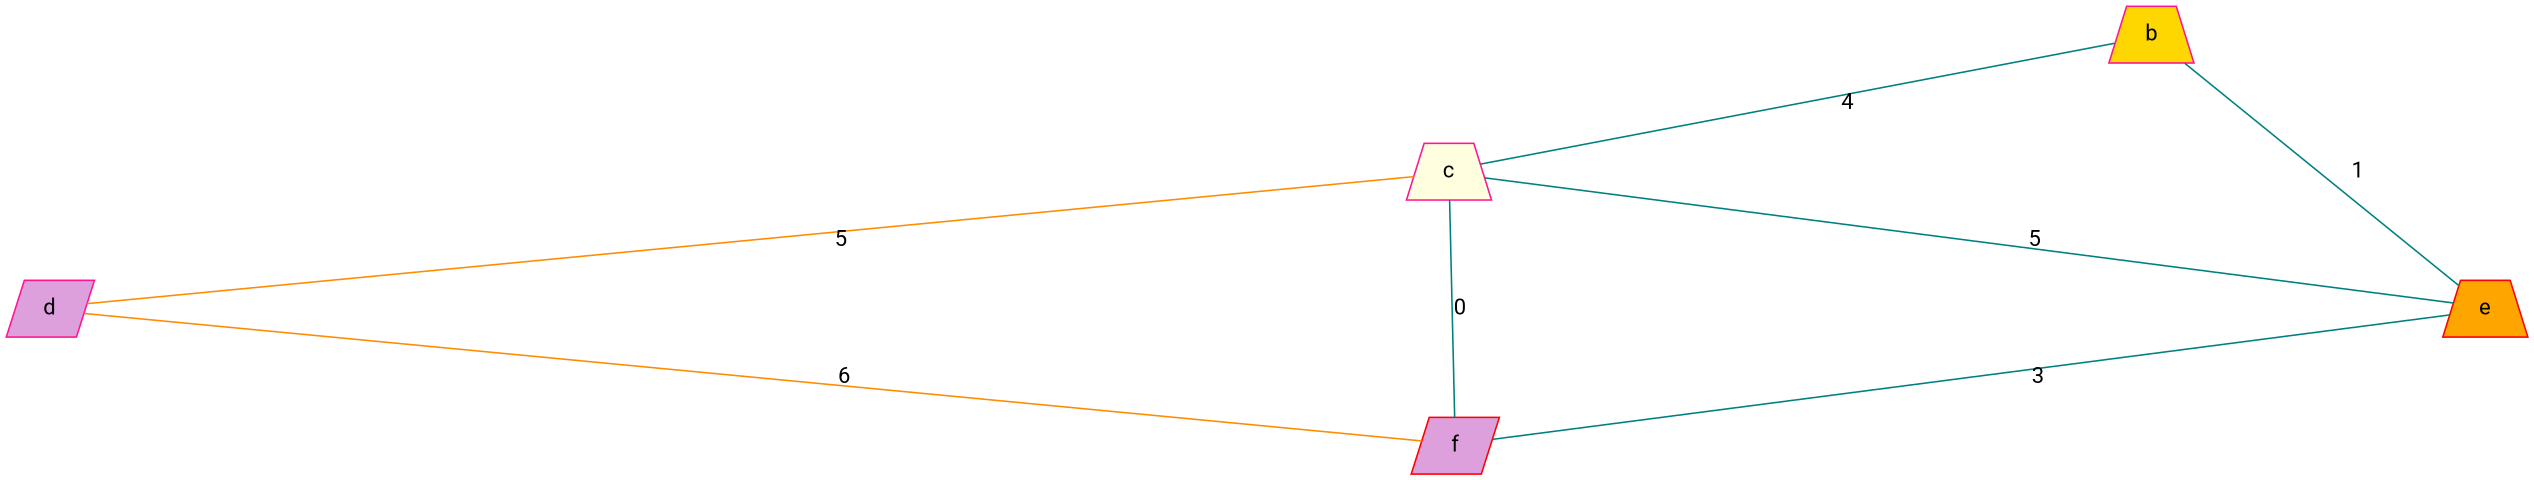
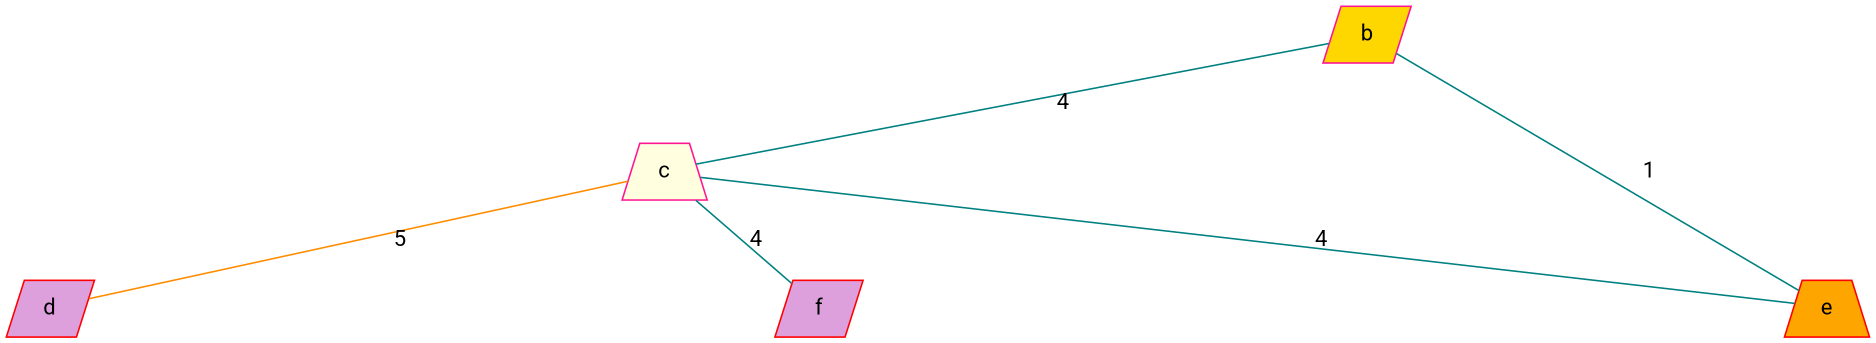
node "b": shape trapezium -> parallelogram
edge "c" -- "e": label "5" -> "4"
node "d": color deeppink -> red
edge "c" -- "f": label "0" -> "4"
edge "d" -- "f": removed, label "6"
edge "e" -- "f": removed, label "3"
